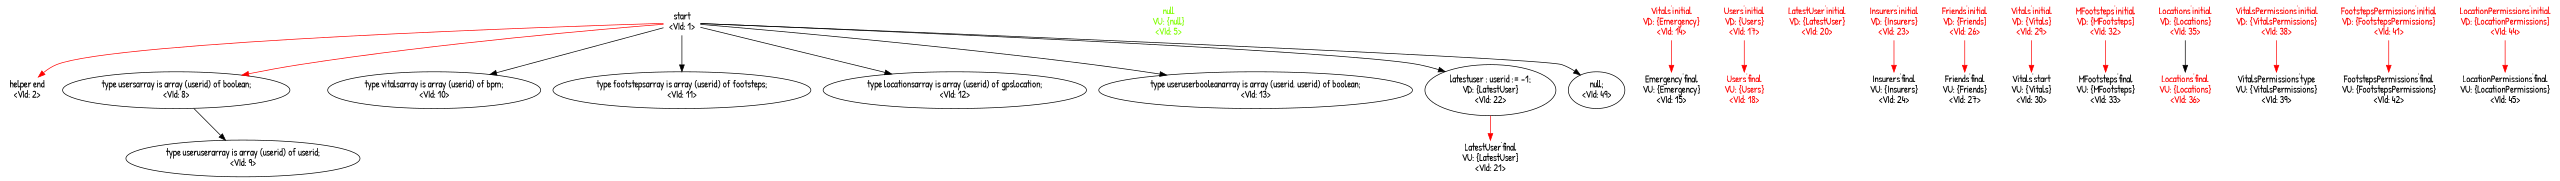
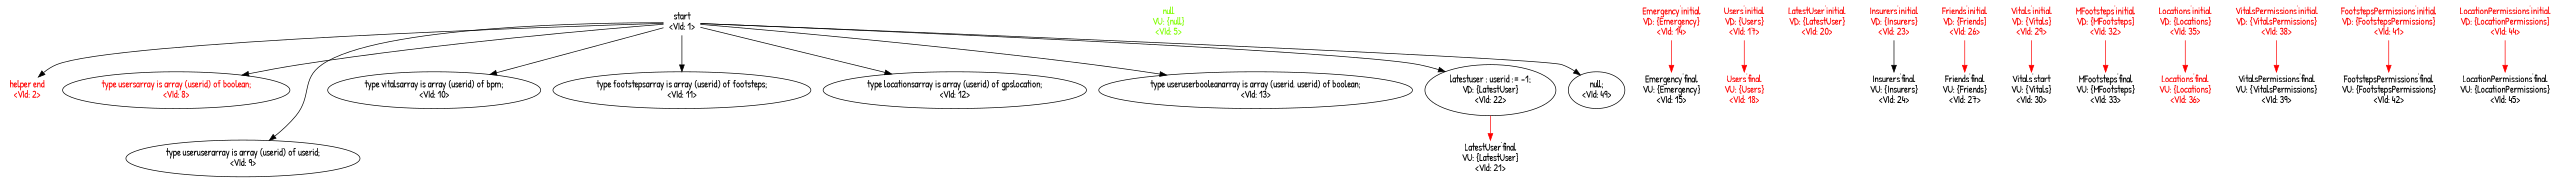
node "Vitals'initial VD: {Emergency} <VId: 14>": label "Vitals'initial VD: {Emergency} <VId: 14>" -> "Emergency'initial VD: {Emergency} <VId: 14>"
edge "start <VId: 1>" -> "helper end <VId: 2>": color red -> black
edge "start <VId: 1>" -> "type usersarray is array (userid) of boolean; <VId: 8>": color red -> black
edge "Insurers'initial VD: {Insurers} <VId: 23>" -> "Insurers'final VU: {Insurers} <VId: 24>": color red -> black
edge "Locations'initial VD: {Locations} <VId: 35>" -> "Locations'final VU: {Locations} <VId: 36>": color black -> red
node "helper end <VId: 2>": fontcolor black -> red
node "type usersarray is array (userid) of boolean; <VId: 8>": fontcolor black -> red
node "VitalsPermissions'type VU: {VitalsPermissions} <VId: 39>": label "VitalsPermissions'type VU: {VitalsPermissions} <VId: 39>" -> "VitalsPermissions'final VU: {VitalsPermissions} <VId: 39>"
edge "type usersarray is array (userid) of boolean; <VId: 8>" -> "type useruserarray is array (userid) of userid; <VId: 9>": now "start <VId: 1>" -> "type useruserarray is array (userid) of userid; <VId: 9>"
